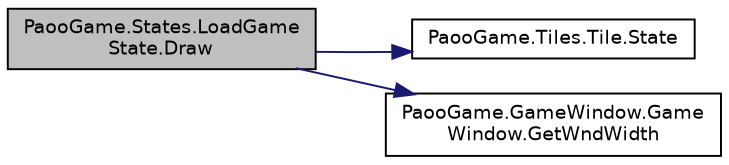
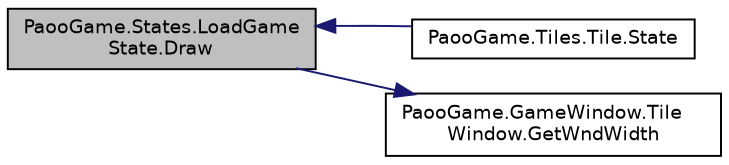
edge "PaooGame.States.LoadGame State.Draw" -> "PaooGame.Tiles.Tile.State": reversed
node "PaooGame.GameWindow.Game Window.GetWndWidth": label "PaooGame.GameWindow.Game Window.GetWndWidth" -> "PaooGame.GameWindow.Tile Window.GetWndWidth"
